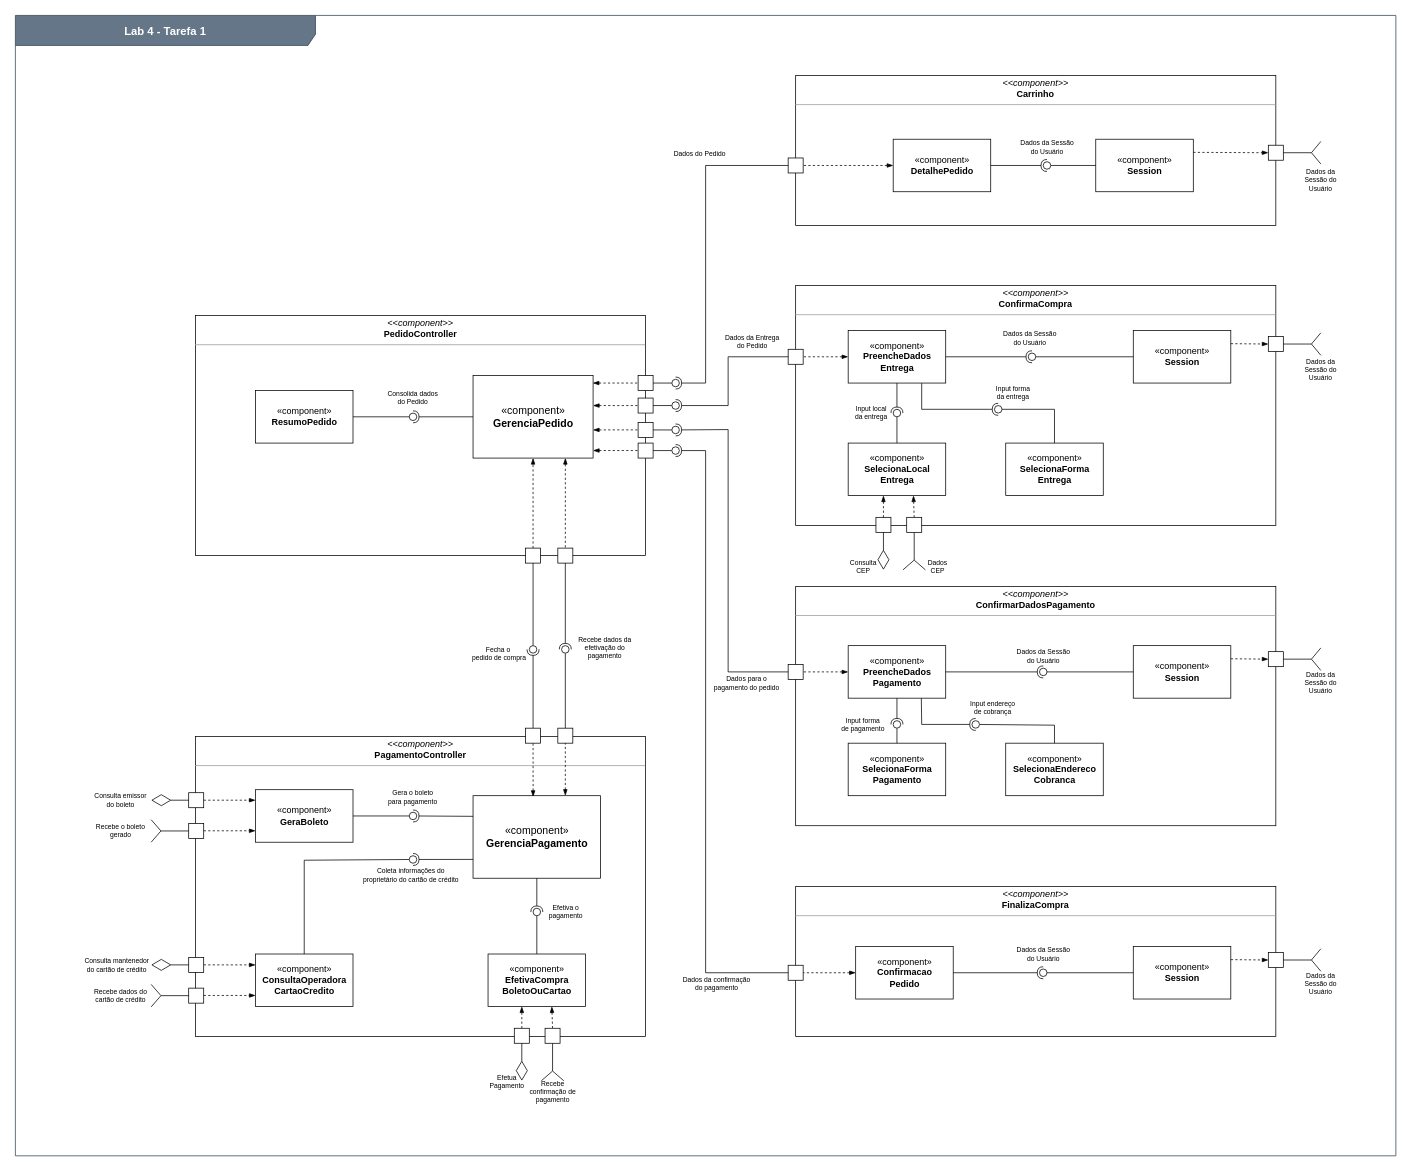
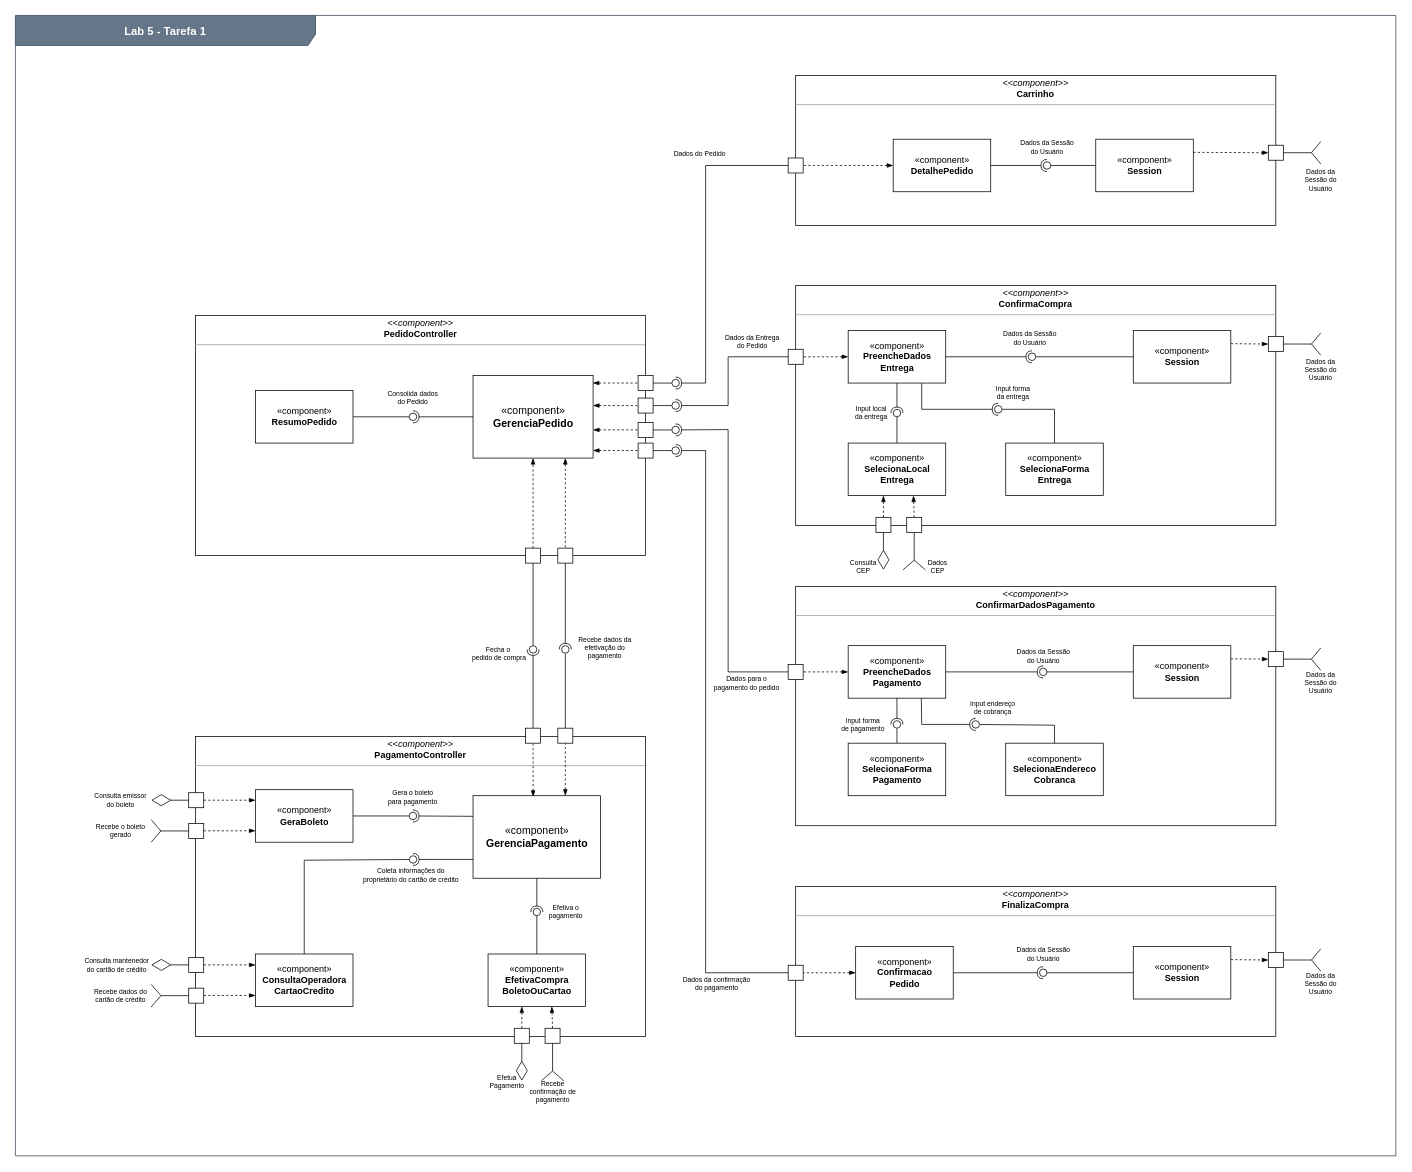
node "Lab 4 - Tarefa 1": label "Lab 4 - Tarefa 1" -> "Lab 5 - Tarefa 1"
